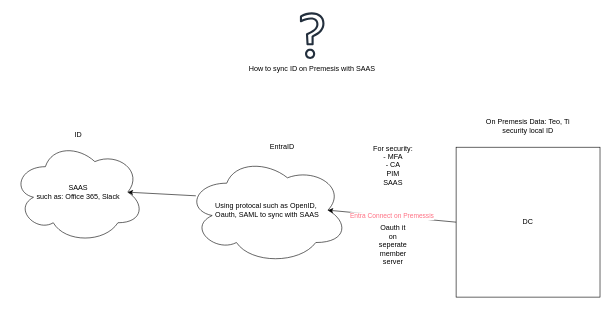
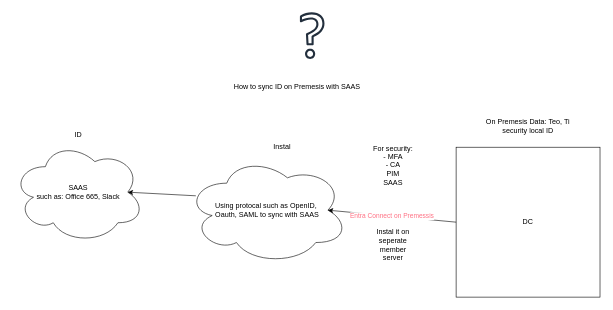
node "How to sync ID on Premesis with SAAS": moved (312, 69) -> (297, 87)
node "EntraID": label "EntraID" -> "Instal"
node "SAAS such as: Office 365, Slack": label "SAAS such as: Office 365, Slack" -> "SAAS such as: Office 665, Slack"
node "Oauth it on seperate member server": label "Oauth it on seperate member server" -> "Instal it on seperate member server"
